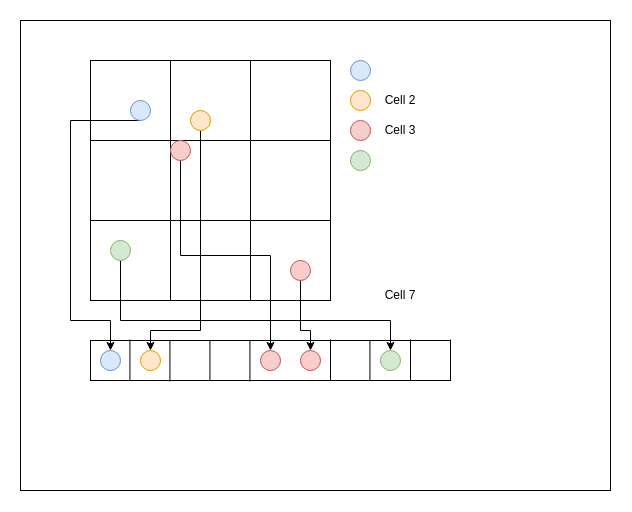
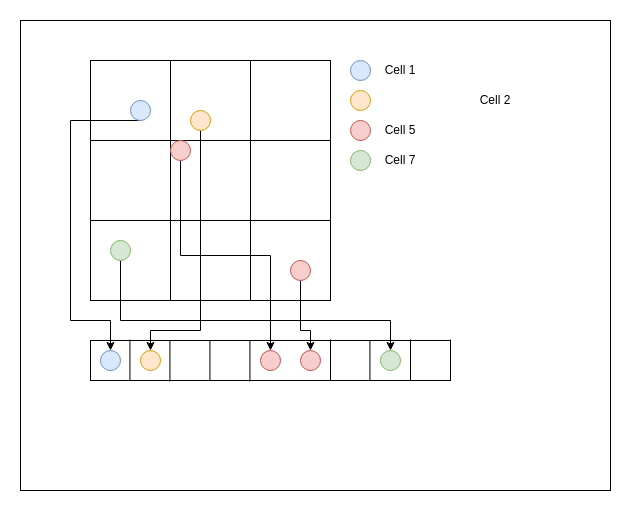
node "Cell 1": added
node "Cell 2": moved (401, 101) -> (496, 101)
node "Cell 3": label "Cell 3" -> "Cell 5"
node "Cell 7": moved (401, 296) -> (401, 161)
